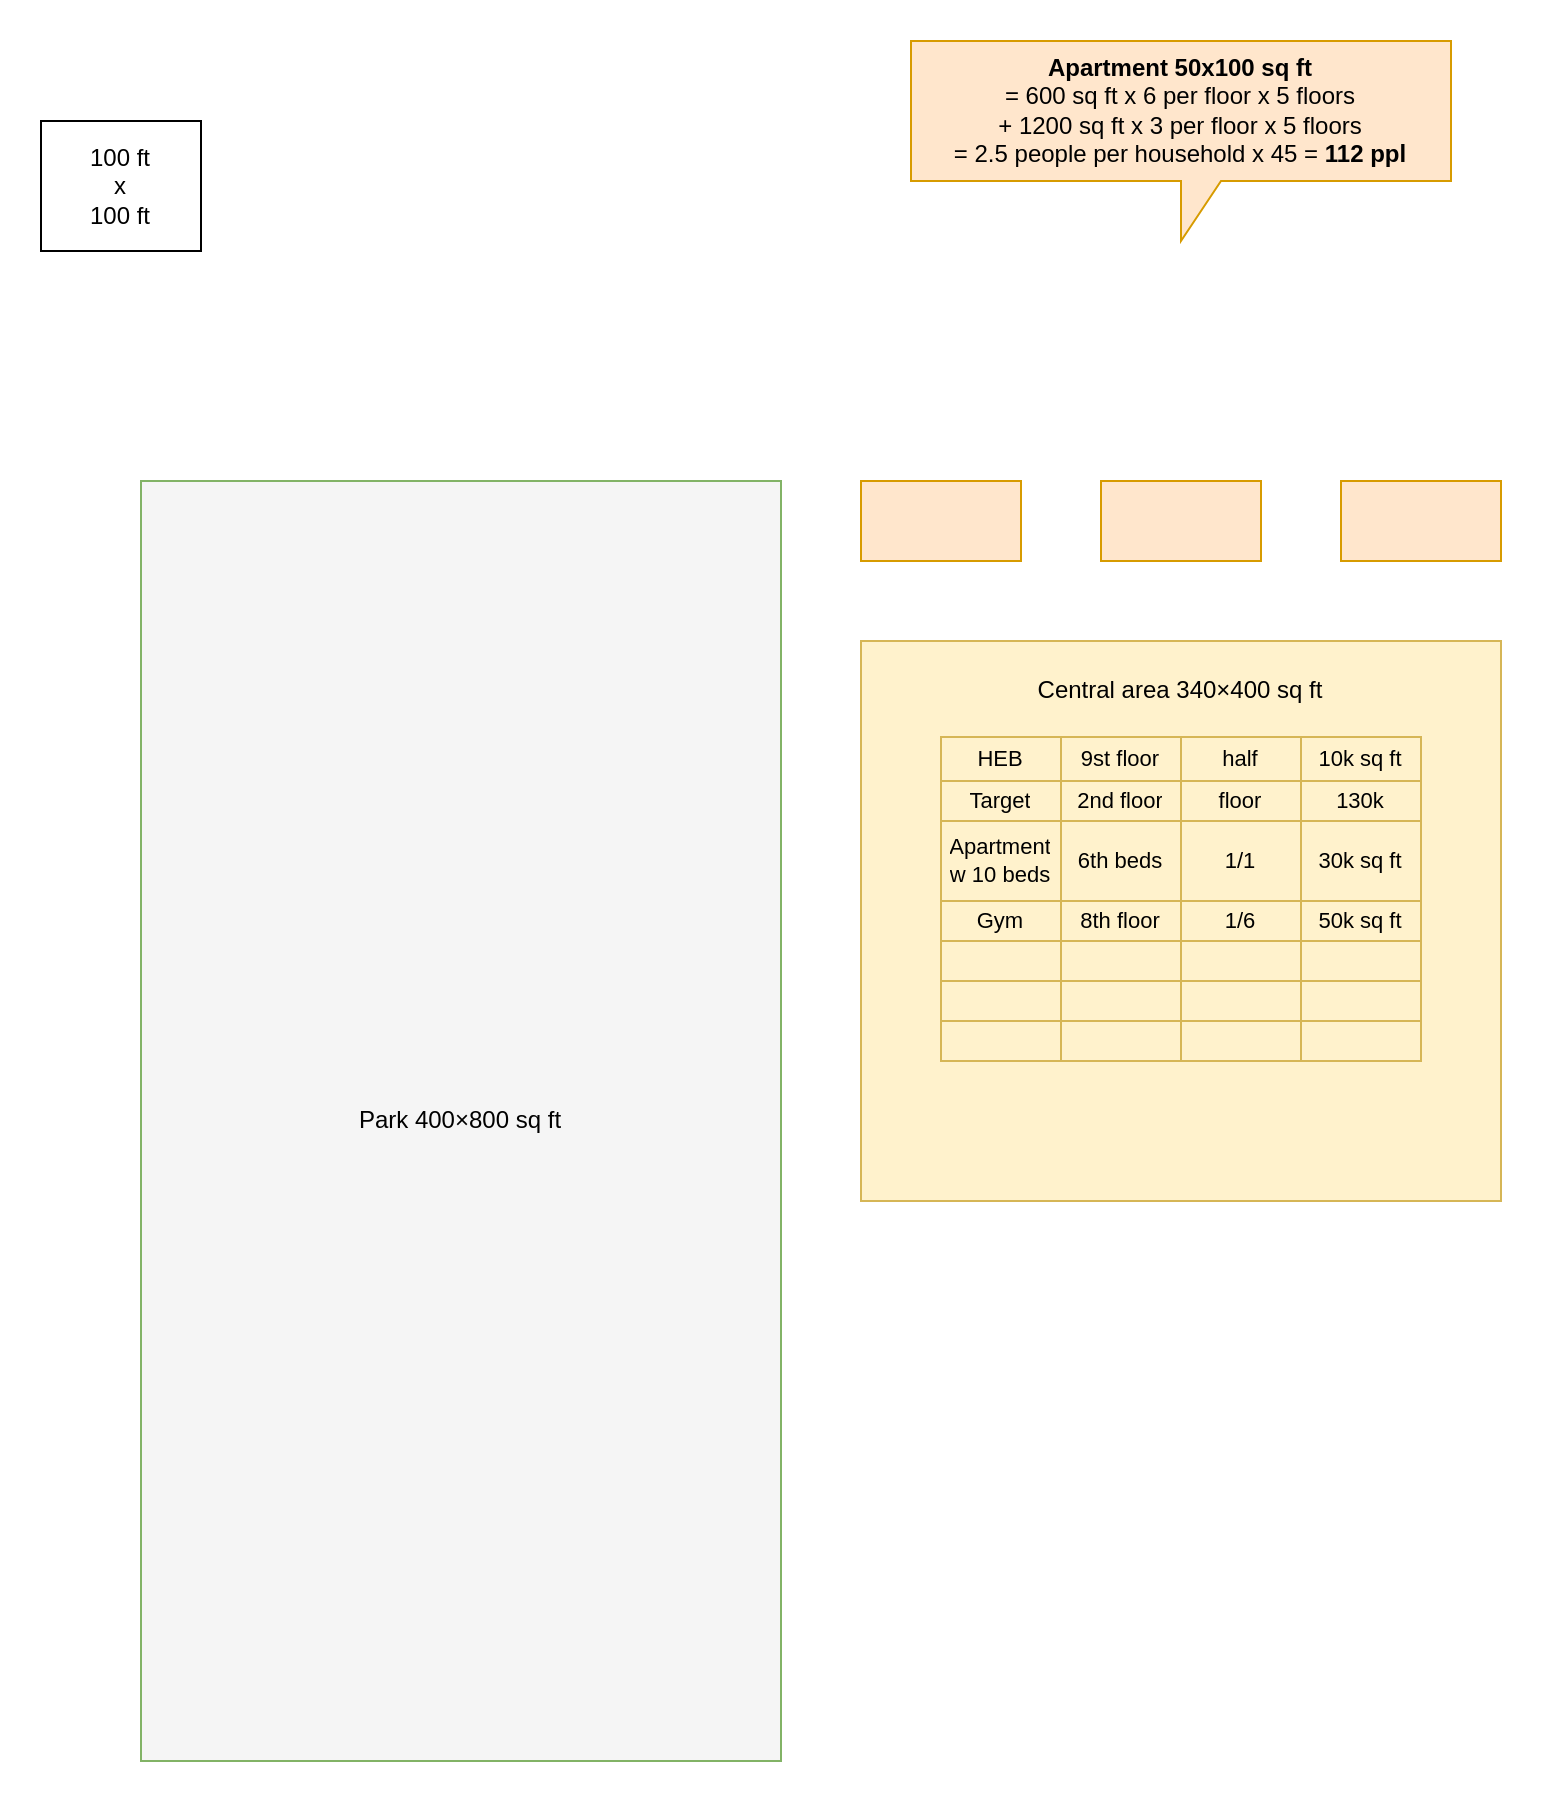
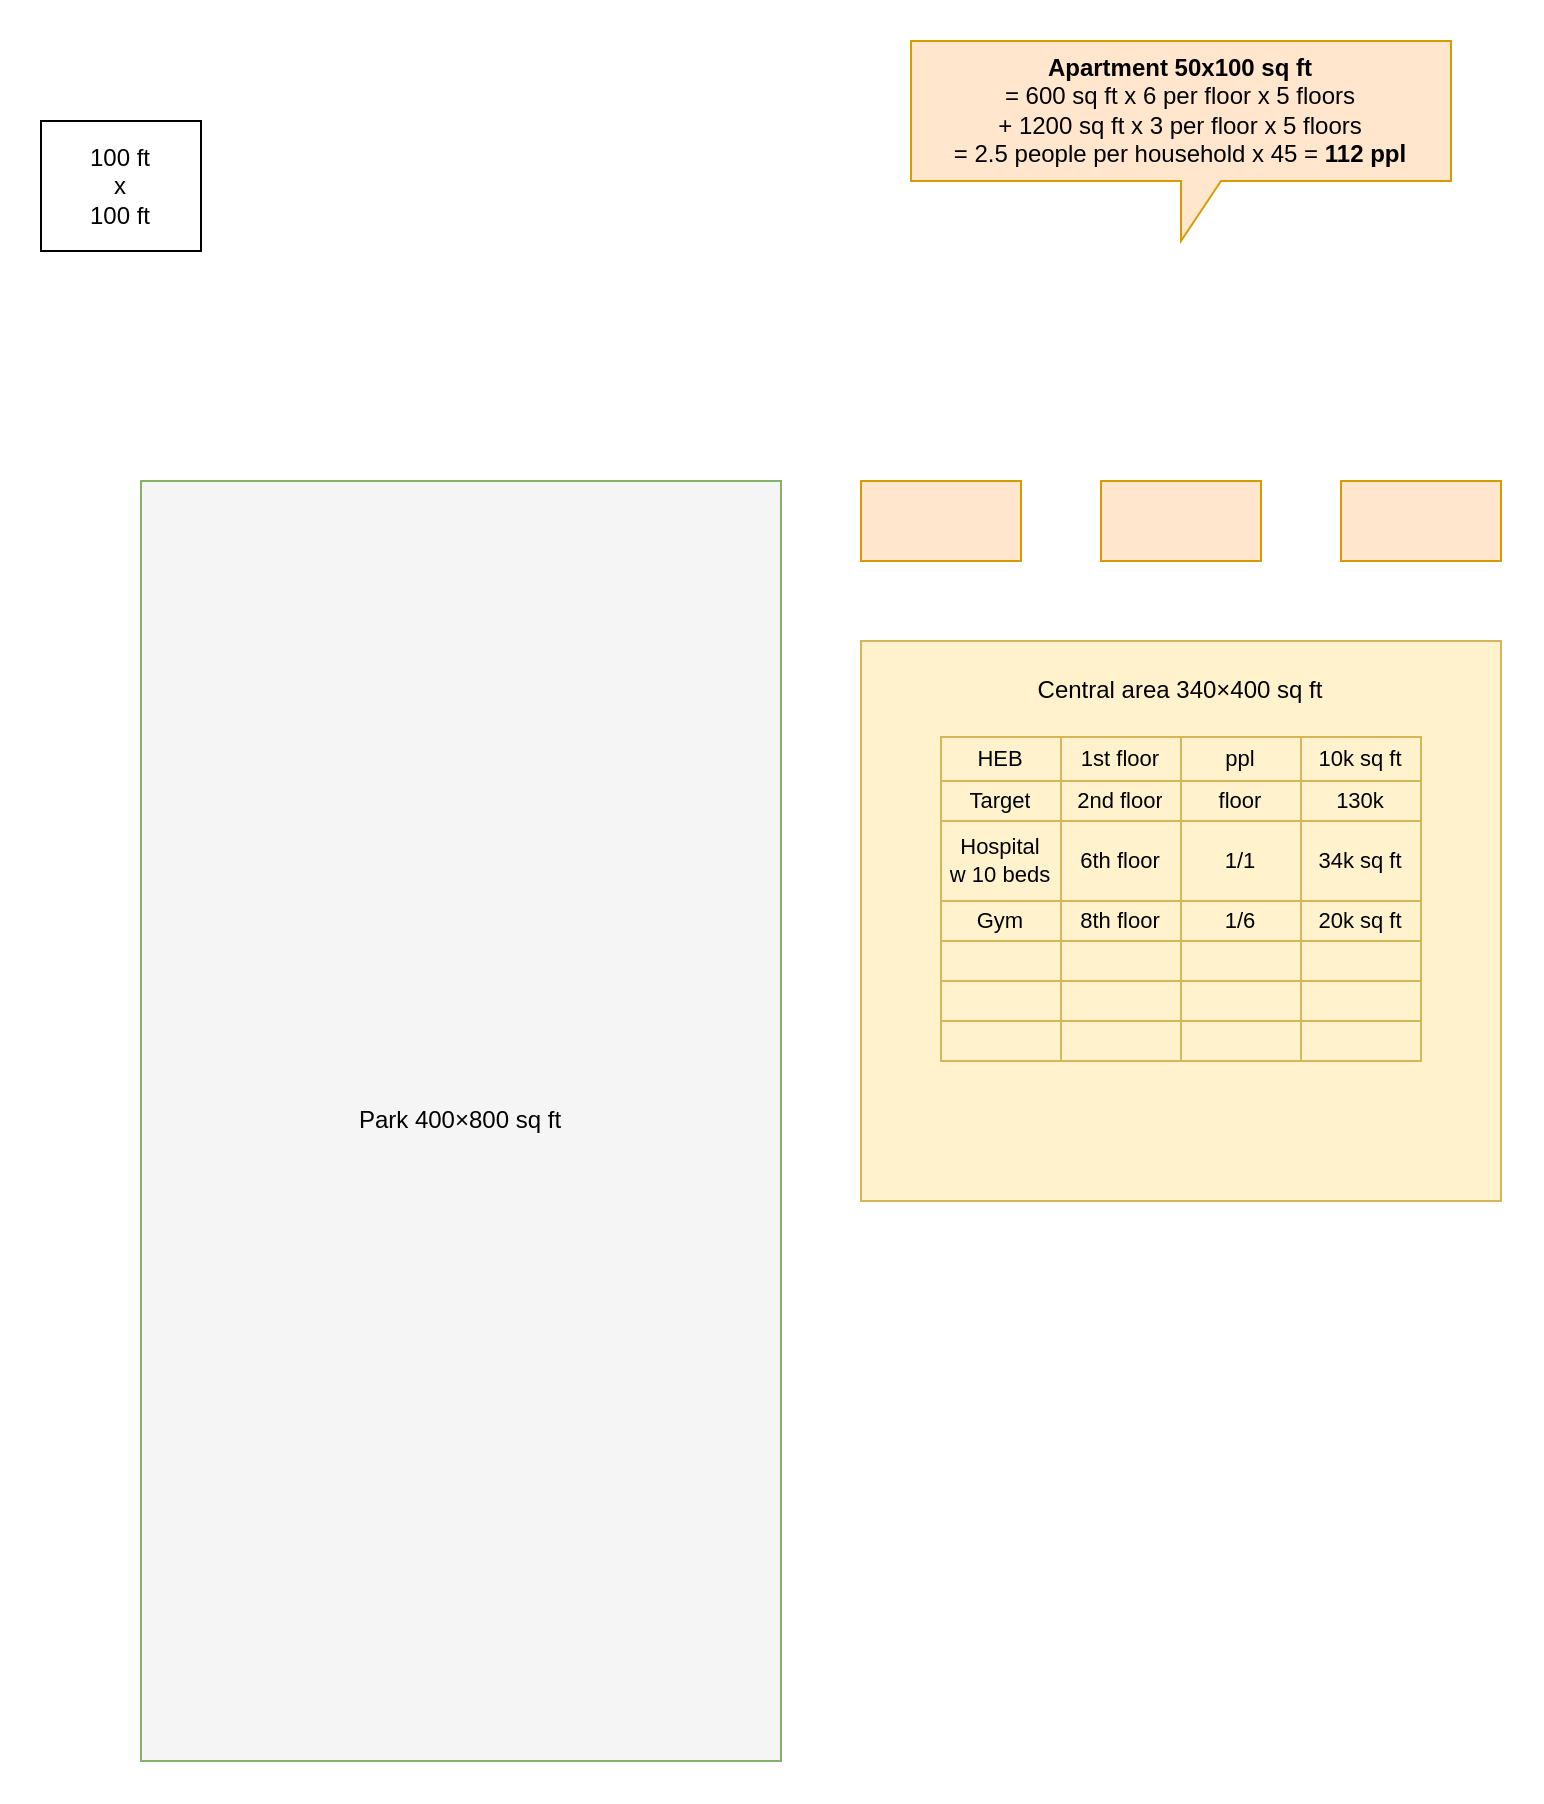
node "9st floor": label "9st floor" -> "1st floor"
node "half": label "half" -> "ppl"
node "Apartment w 10 beds": label "Apartment w 10 beds" -> "Hospital w 10 beds"
node "6th beds": label "6th beds" -> "6th floor"
node "30k sq ft": label "30k sq ft" -> "34k sq ft"
node "50k sq ft": label "50k sq ft" -> "20k sq ft"
